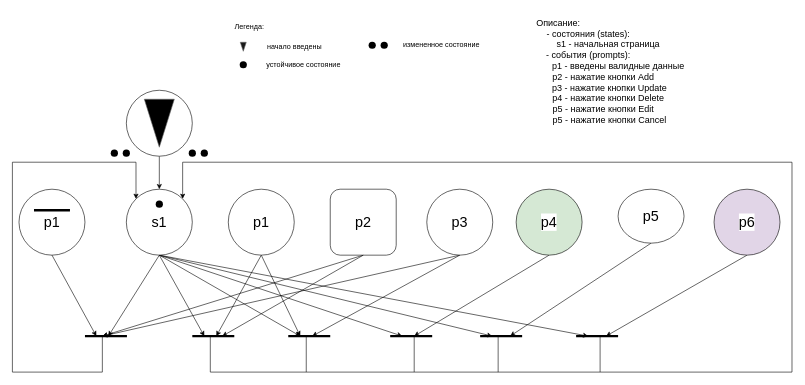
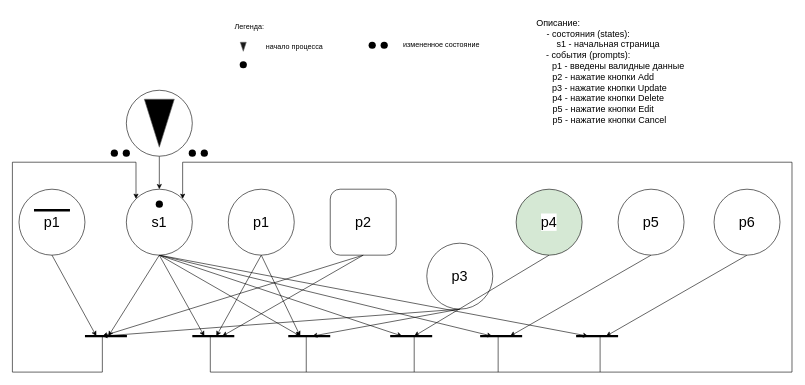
node "начало введены": label "начало введены" -> "начало процесса"
node "устойчивое состояние": removed
node "p5": size 66x54 -> 66x66
node "p3": moved (460, 222) -> (460, 276)
node "p6": fillcolor #e1d5e7 -> #ffffff
